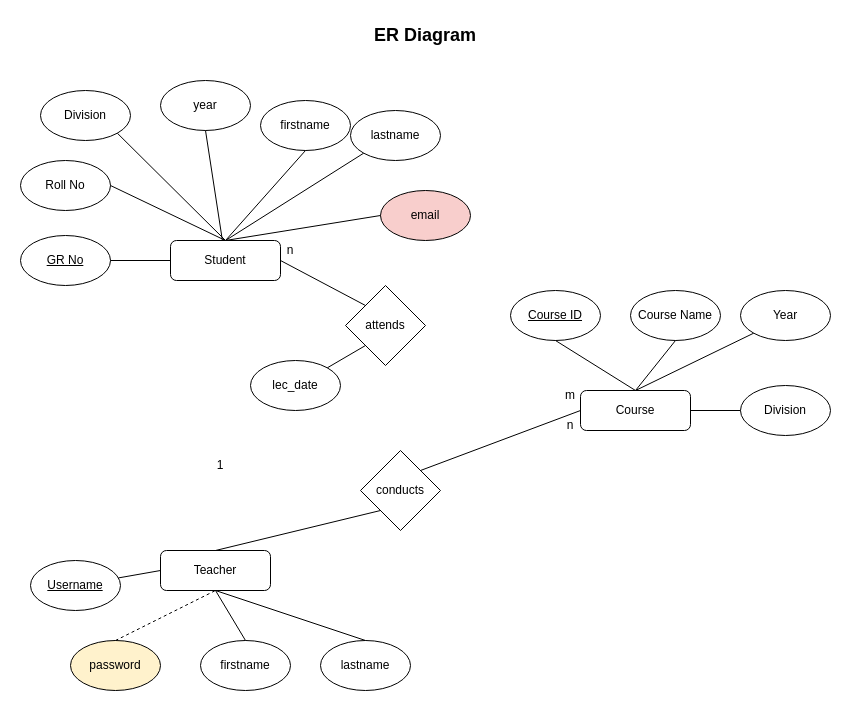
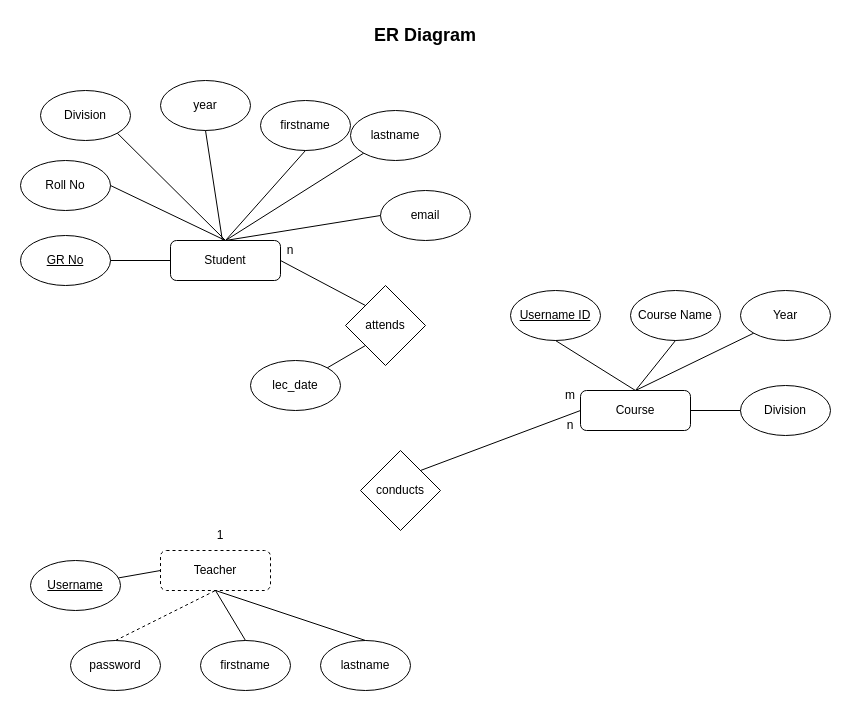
node "email": fillcolor #f8cecc -> #ffffff
node "Course ID": label "Course ID" -> "Username ID"
node "1": moved (221, 466) -> (221, 536)
edge "conducts" -- "Teacher": removed
node "Teacher": style solid -> dashed
node "password": fillcolor #fff2cc -> #ffffff
